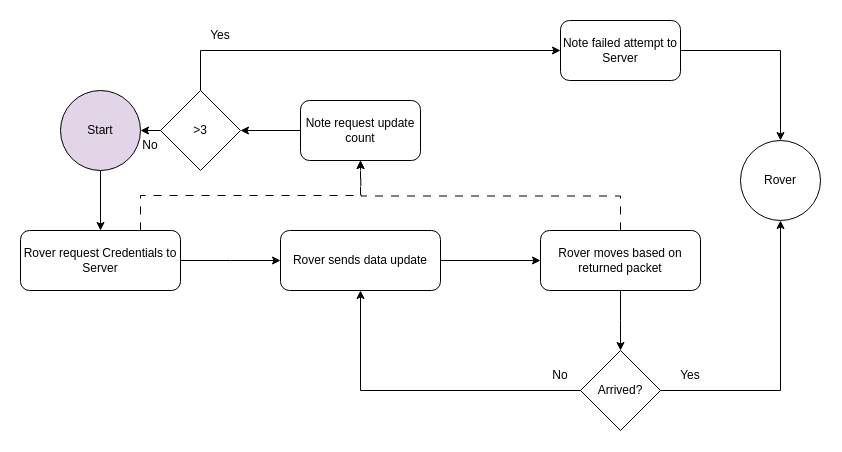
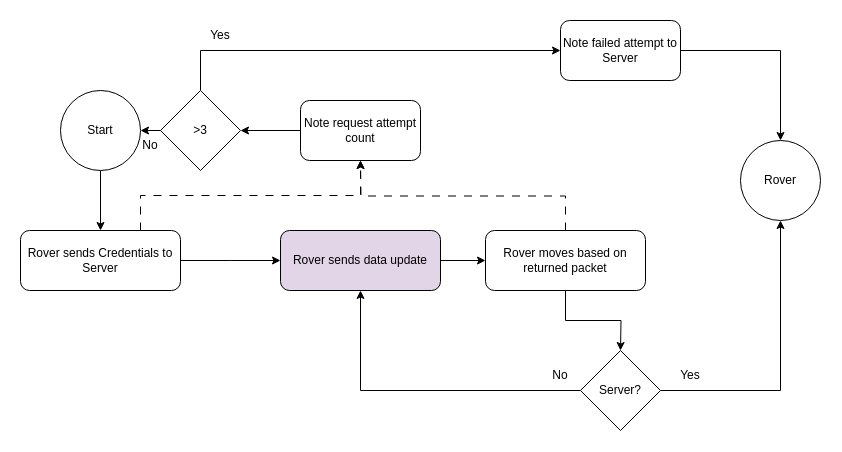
node "Start": fillcolor #e1d5e7 -> #ffffff
node "Note request update count": label "Note request update count" -> "Note request attempt count"
node "Rover request Credentials to Server": label "Rover request Credentials to Server" -> "Rover sends Credentials to Server"
node "Rover sends data update": fillcolor #ffffff -> #e1d5e7
node "Rover moves based on returned packet": moved (621, 261) -> (566, 261)
node "Arrived?": label "Arrived?" -> "Server?"
